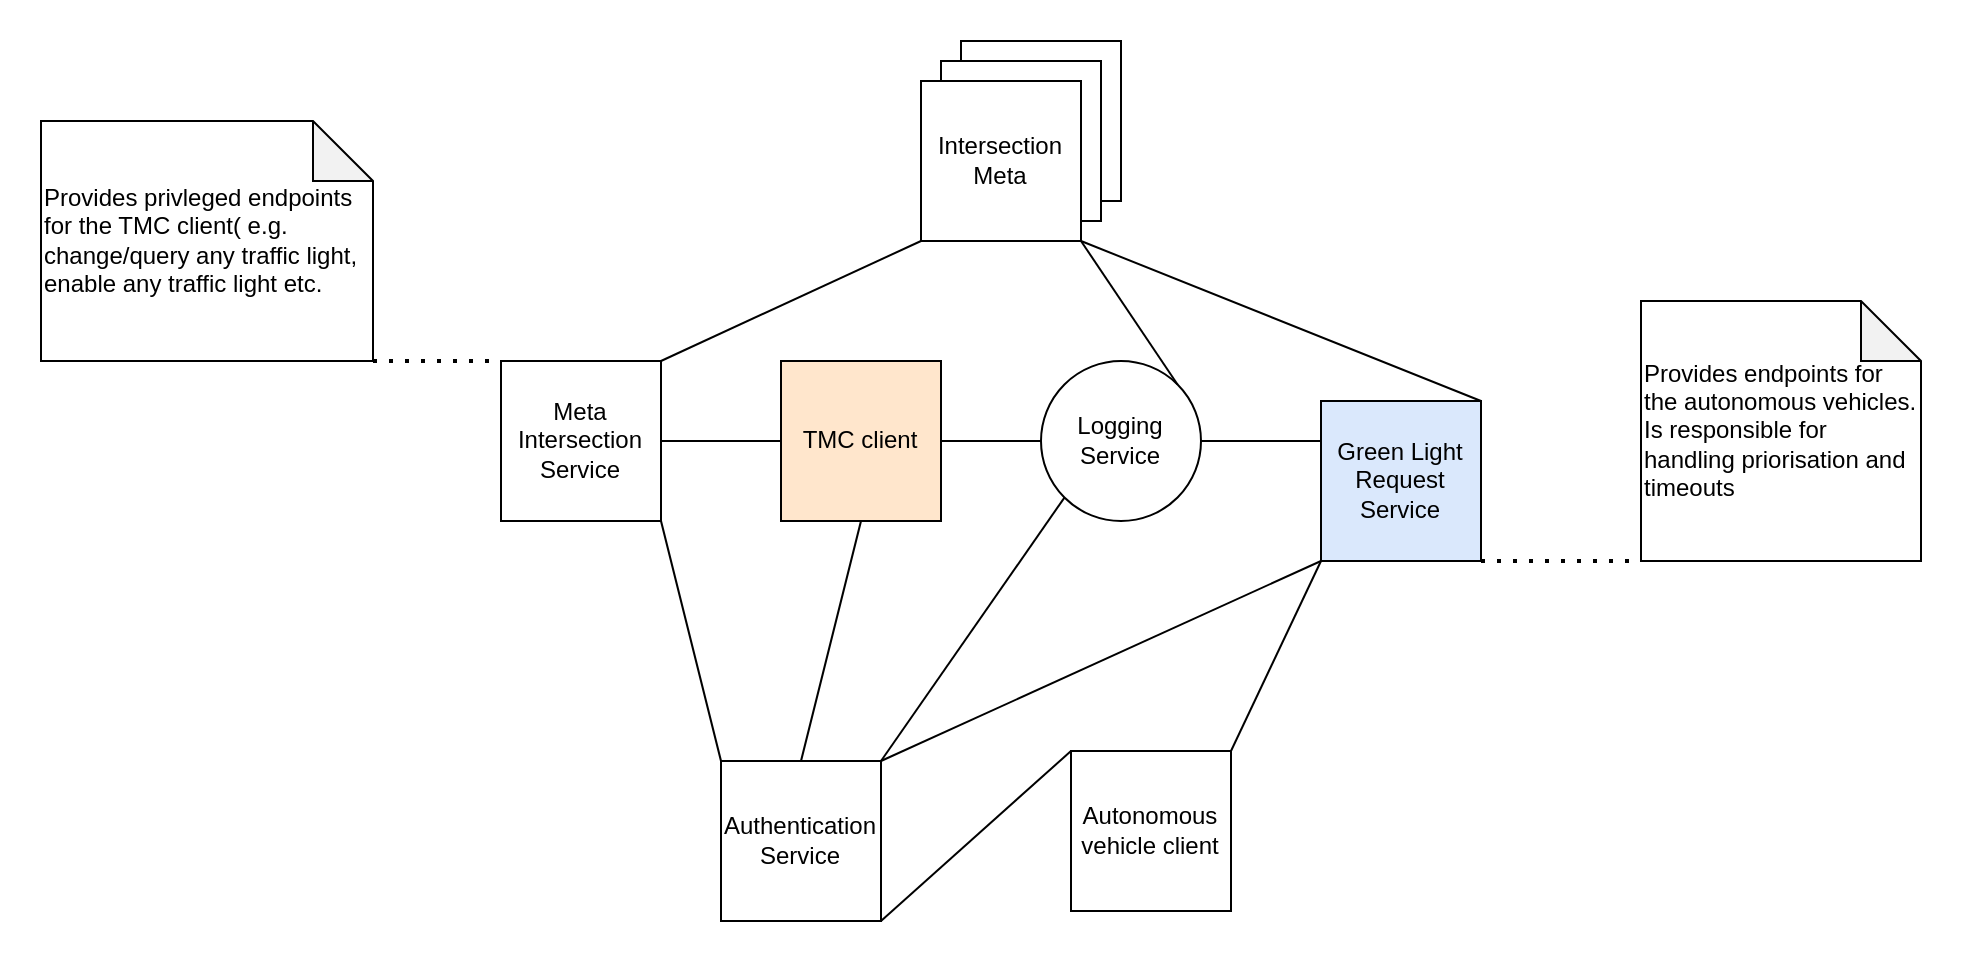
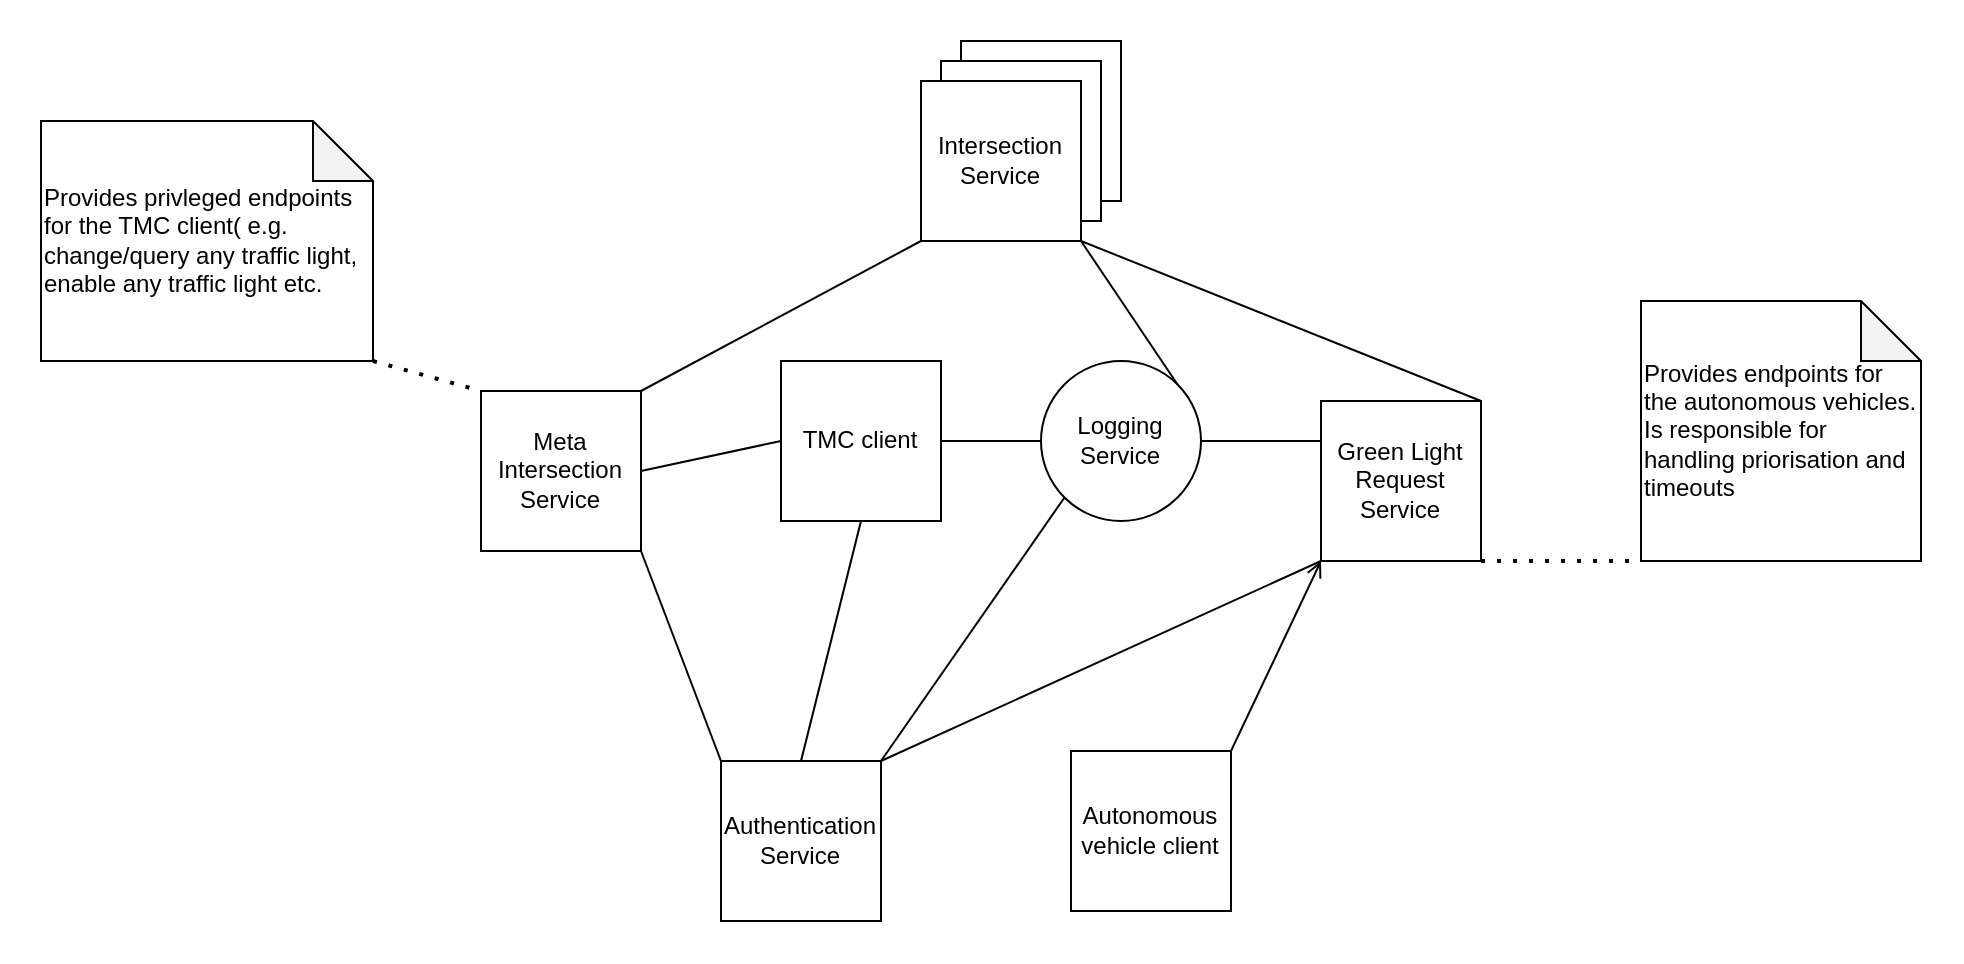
node "Intersection Meta": label "Intersection Meta" -> "Intersection Service"
node "Meta Intersection Service": moved (581, 441) -> (561, 471)
node "TMC client": fillcolor #ffe6cc -> #ffffff
node "Green Light Request Service": fillcolor #dae8fc -> #ffffff
edge "Green Light Request Service" -- "Autonomous vehicle client": arrowhead none -> open
edge "Autonomous vehicle client" -- "Authentication Service": removed
